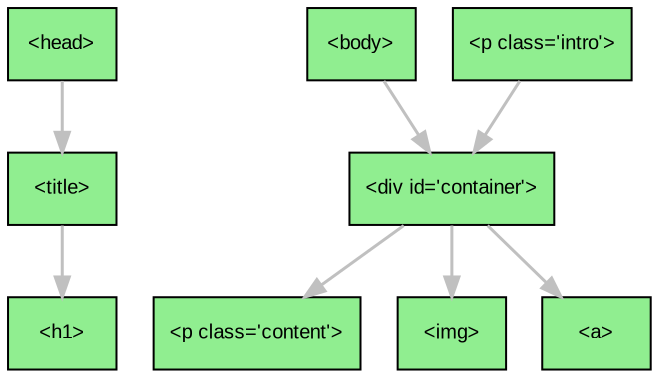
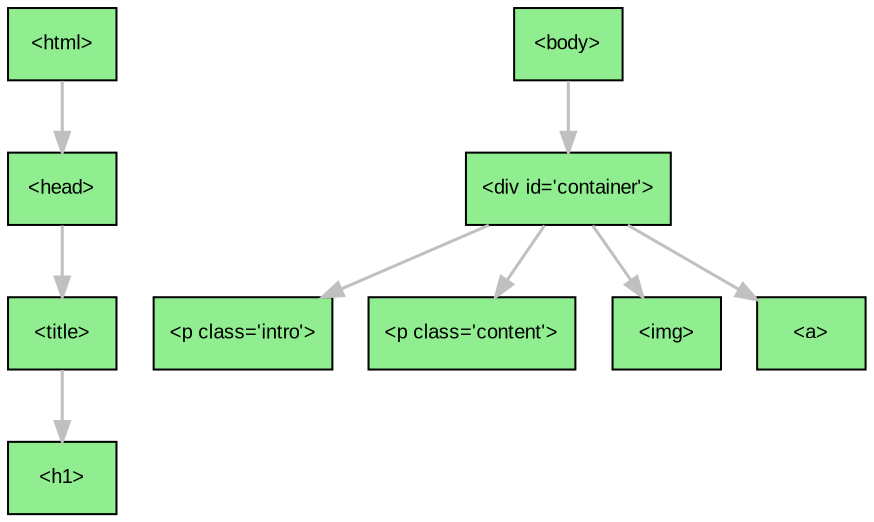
node "<html>": added
edge "<p class='intro'>" -> "<div id='container'>": reversed
